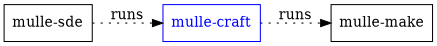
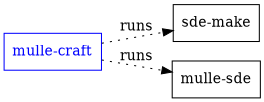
edge "mulle-sde" -> "mulle-craft": reversed
node "mulle-make": label "mulle-make" -> "sde-make"
